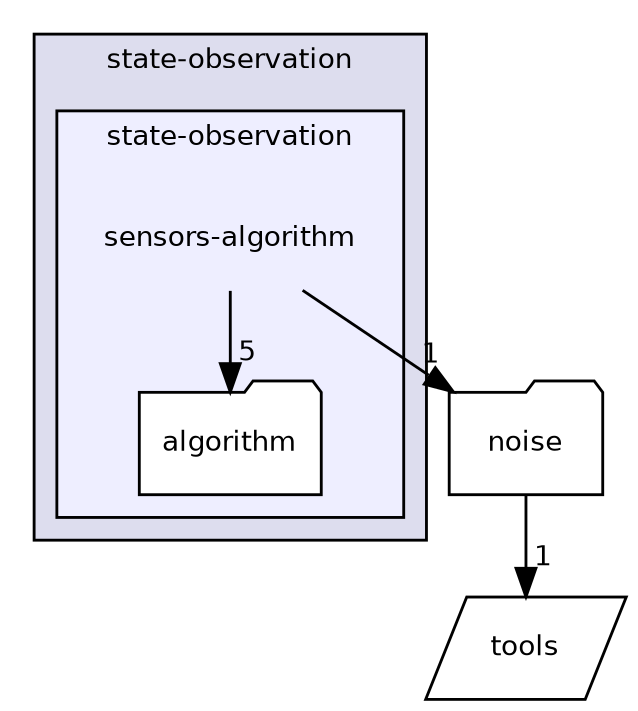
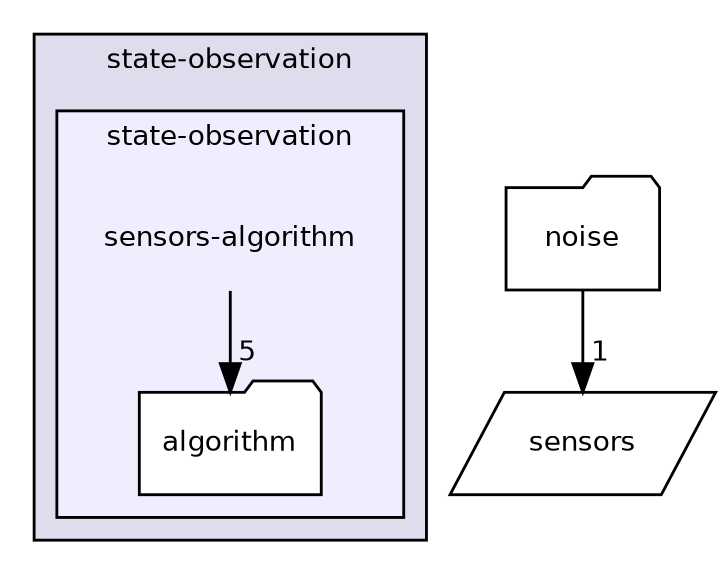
edge "sensors-algorithm" -> "noise": removed
node "tools": label "tools" -> "sensors"
